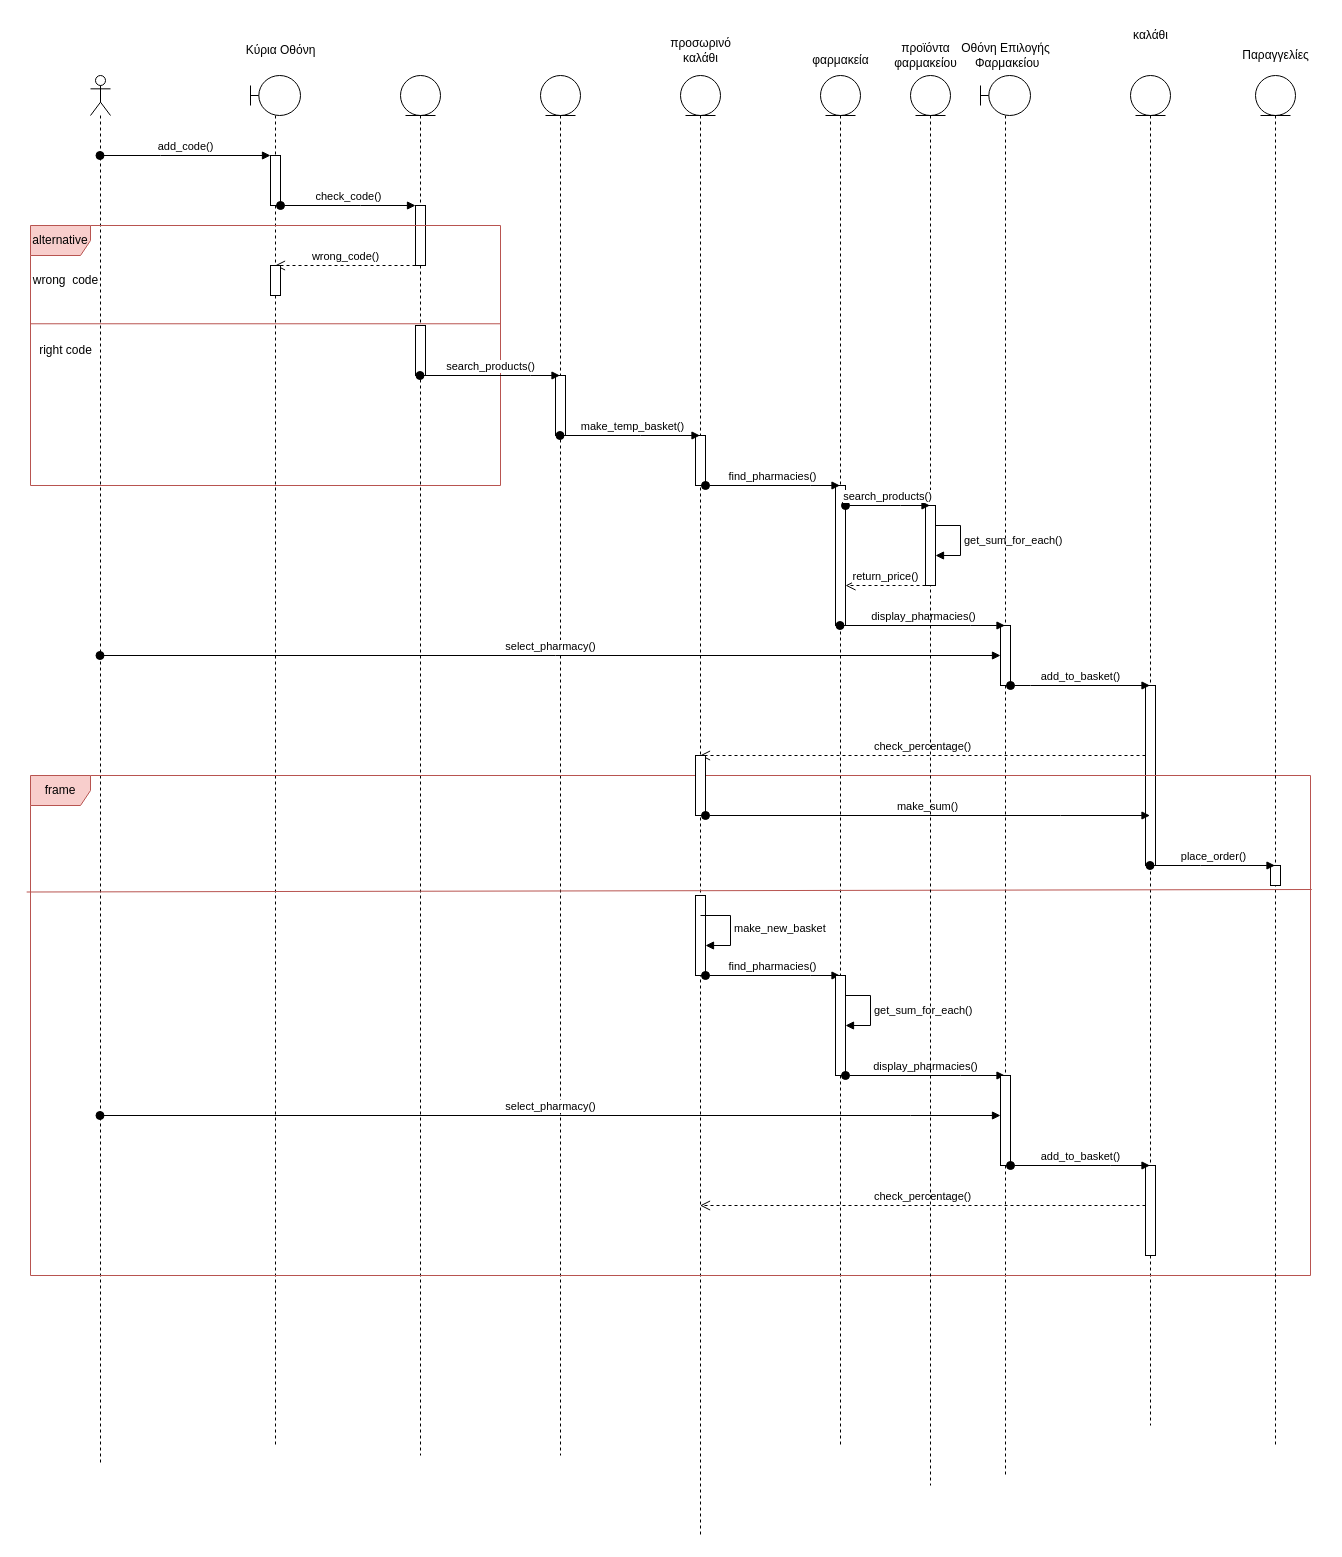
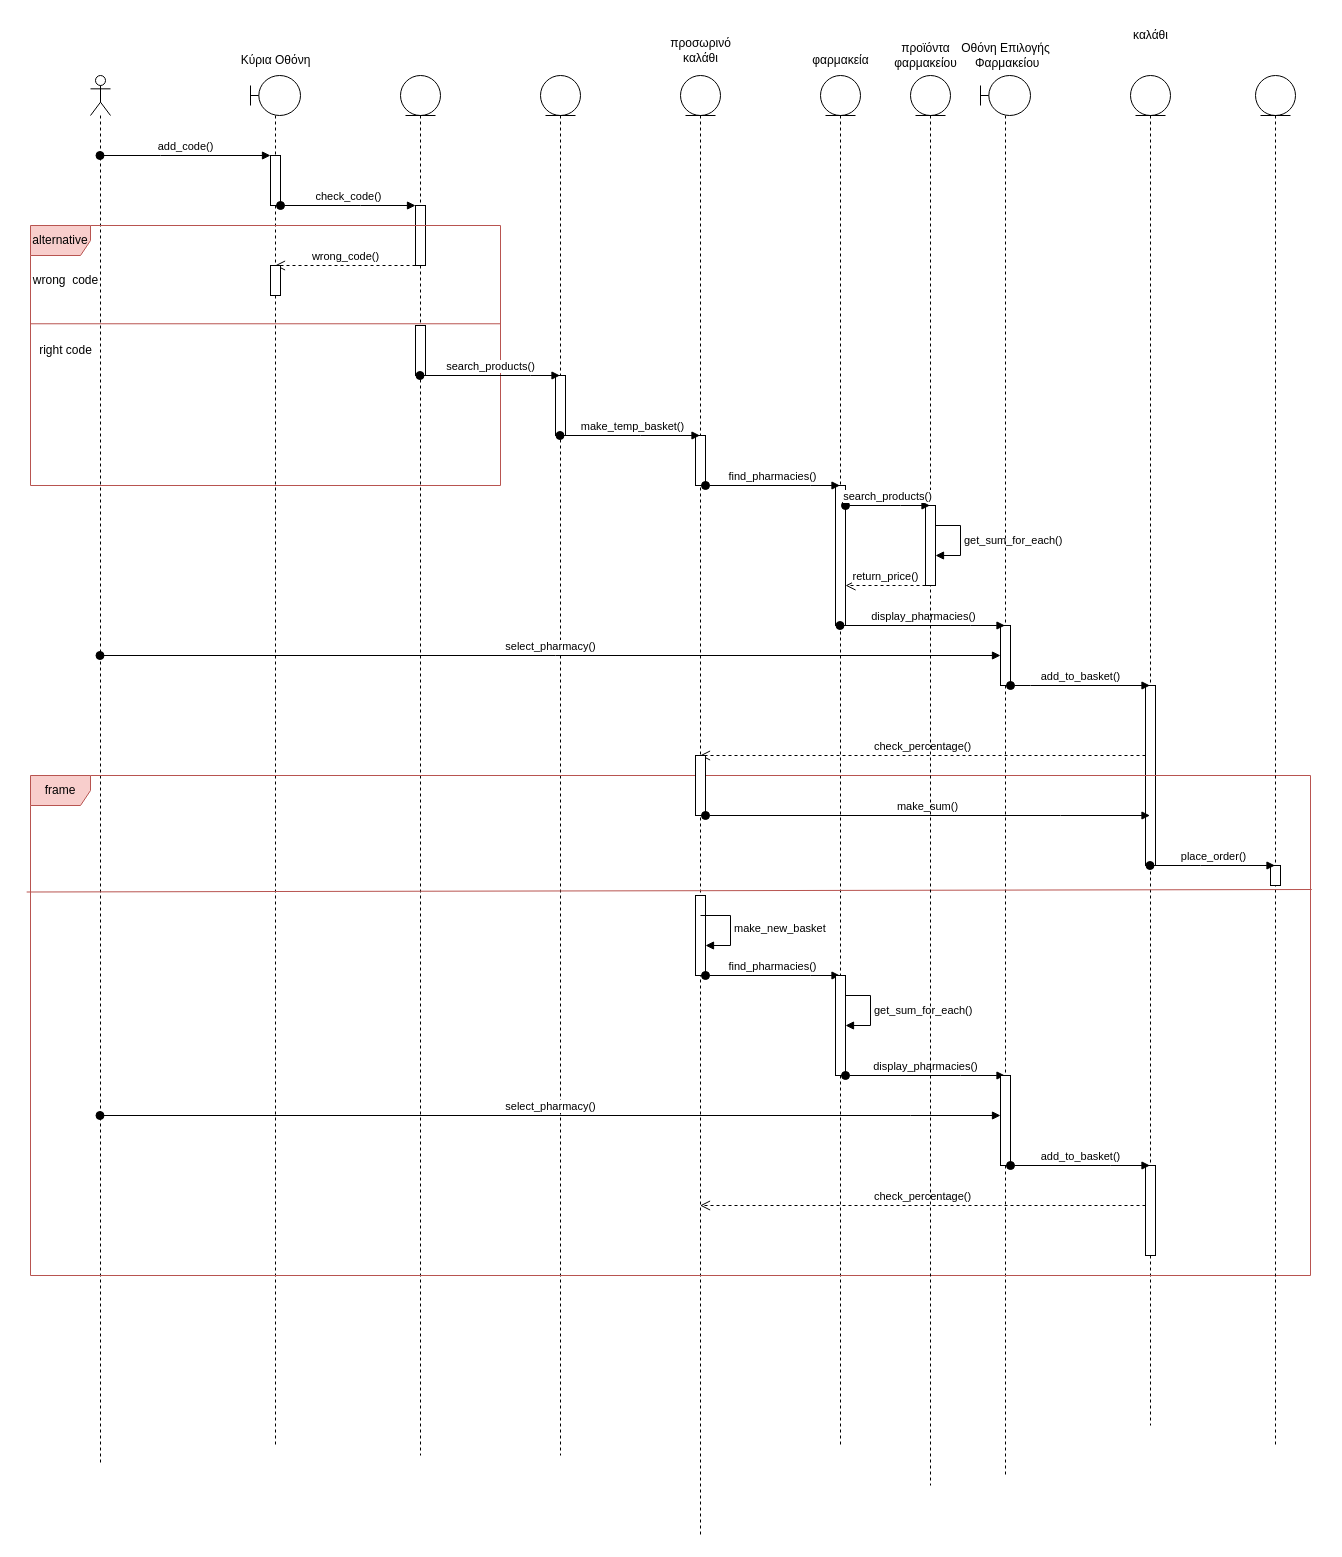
node "Κύρια Οθόνη": moved (281, 51) -> (276, 61)
node "Παραγγελίες": removed
